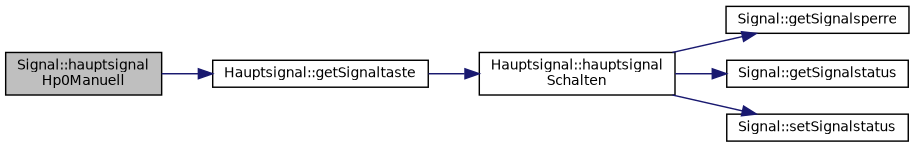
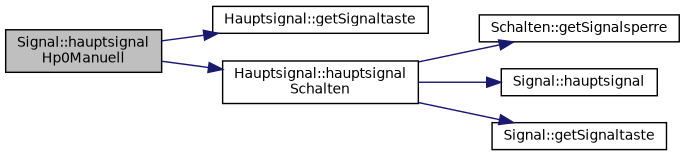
node "Signal::getSignalsperre": label "Signal::getSignalsperre" -> "Schalten::getSignalsperre"
edge "Hauptsignal::getSignaltaste" -> "Hauptsignal::hauptsignal Schalten": now "Signal::hauptsignal Hp0Manuell" -> "Hauptsignal::hauptsignal Schalten"
node "Signal::getSignalstatus": label "Signal::getSignalstatus" -> "Signal::hauptsignal"
node "Signal::setSignalstatus": label "Signal::setSignalstatus" -> "Signal::getSignaltaste"
